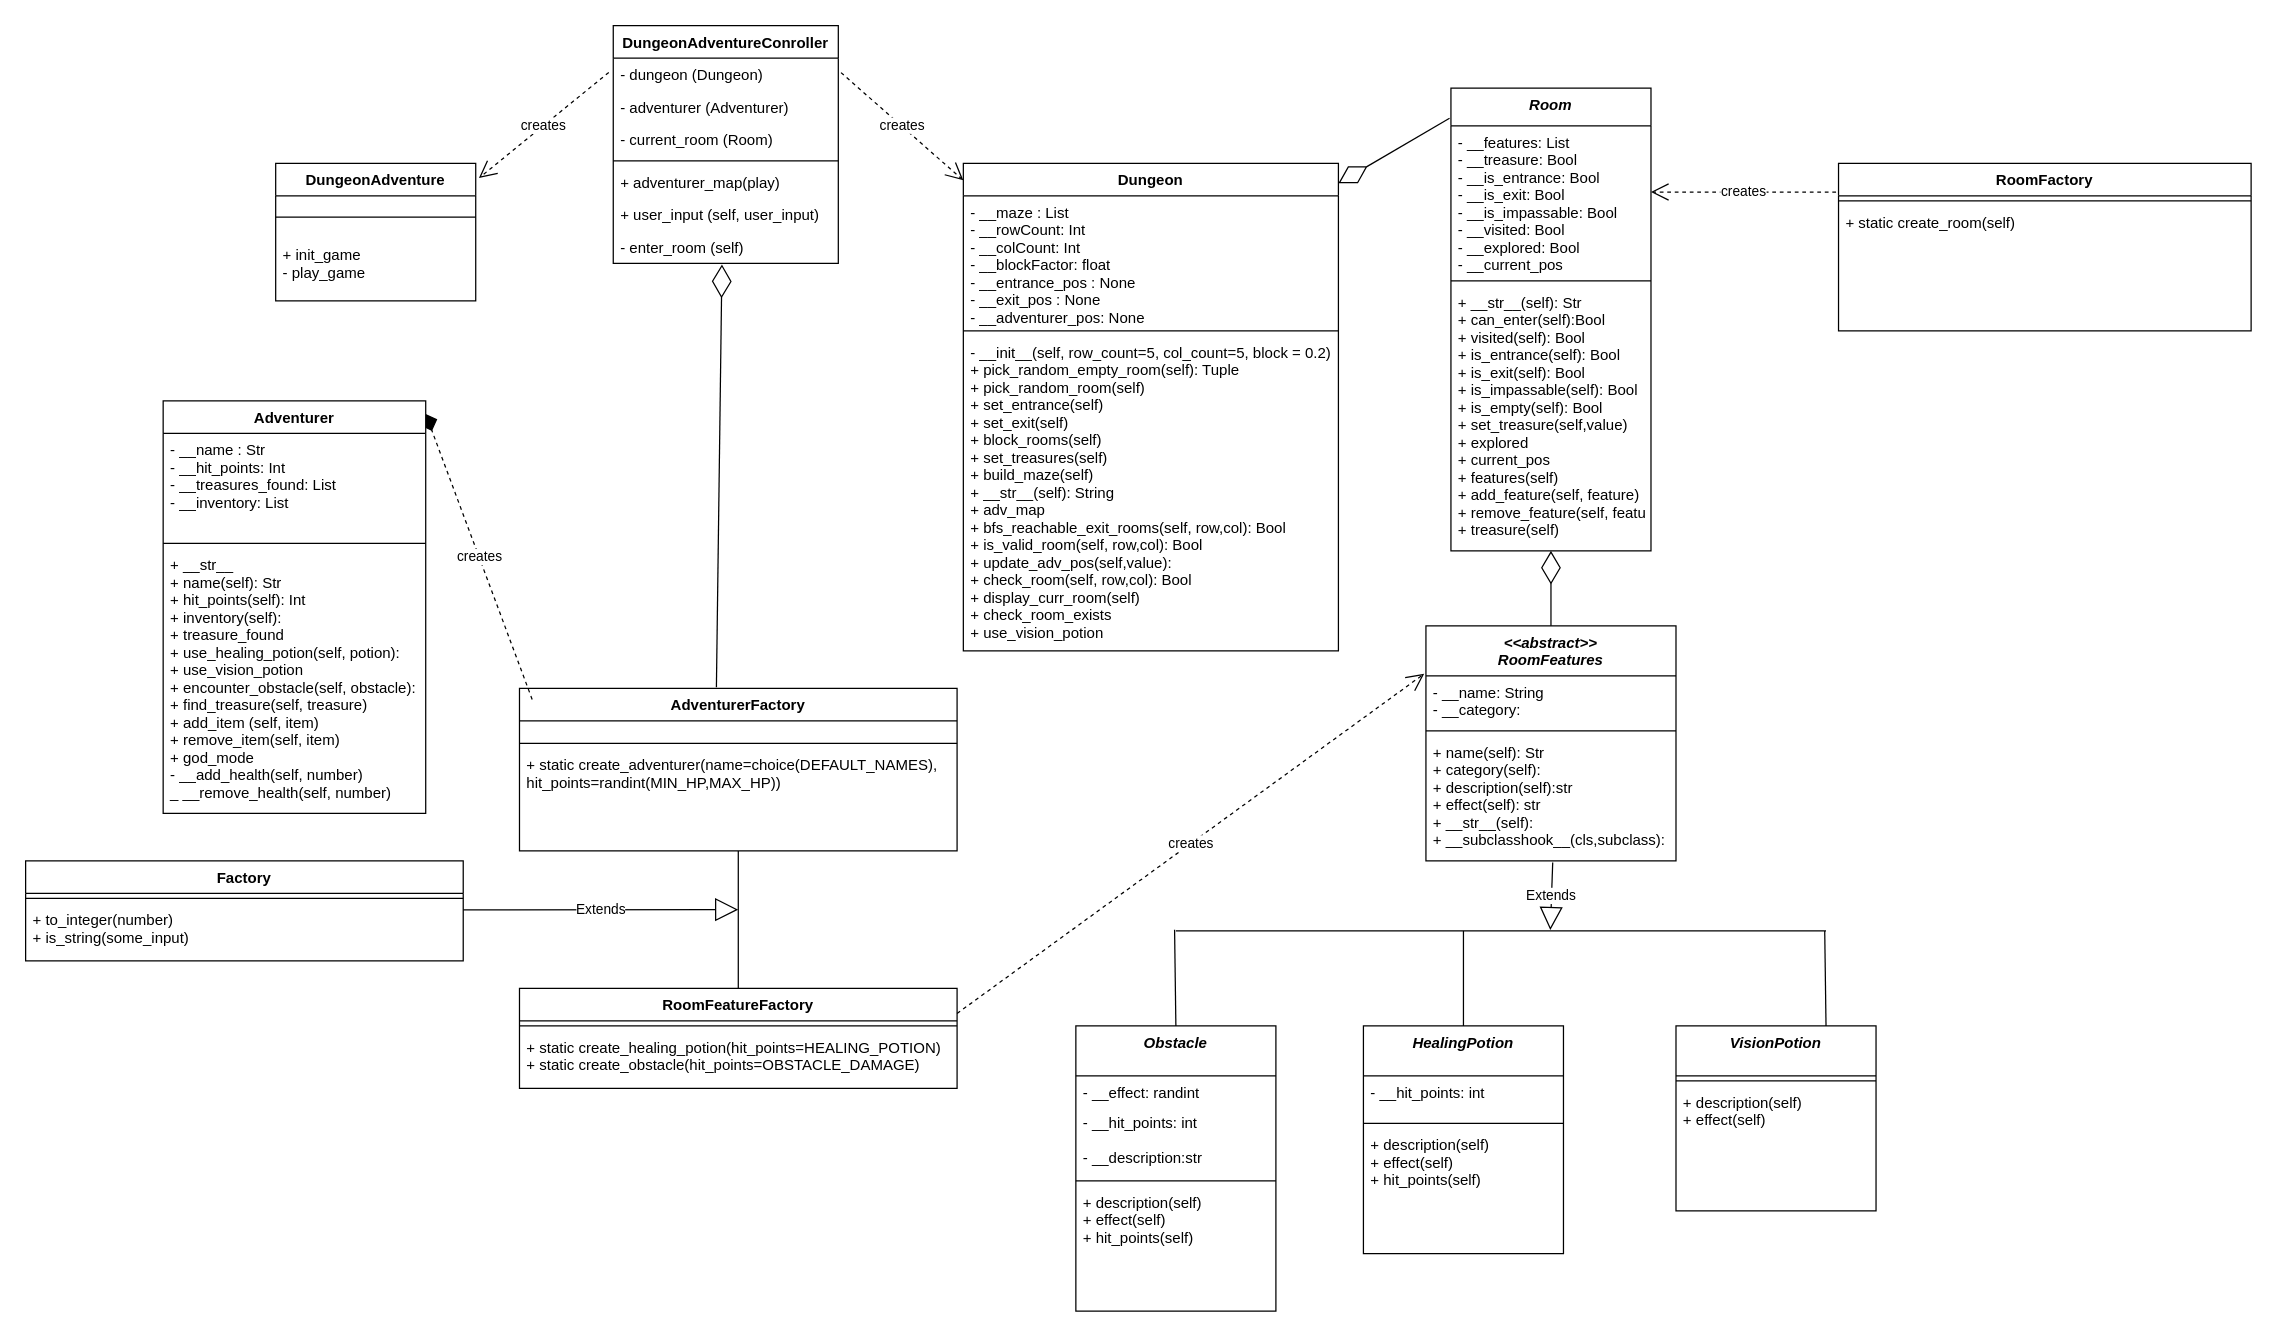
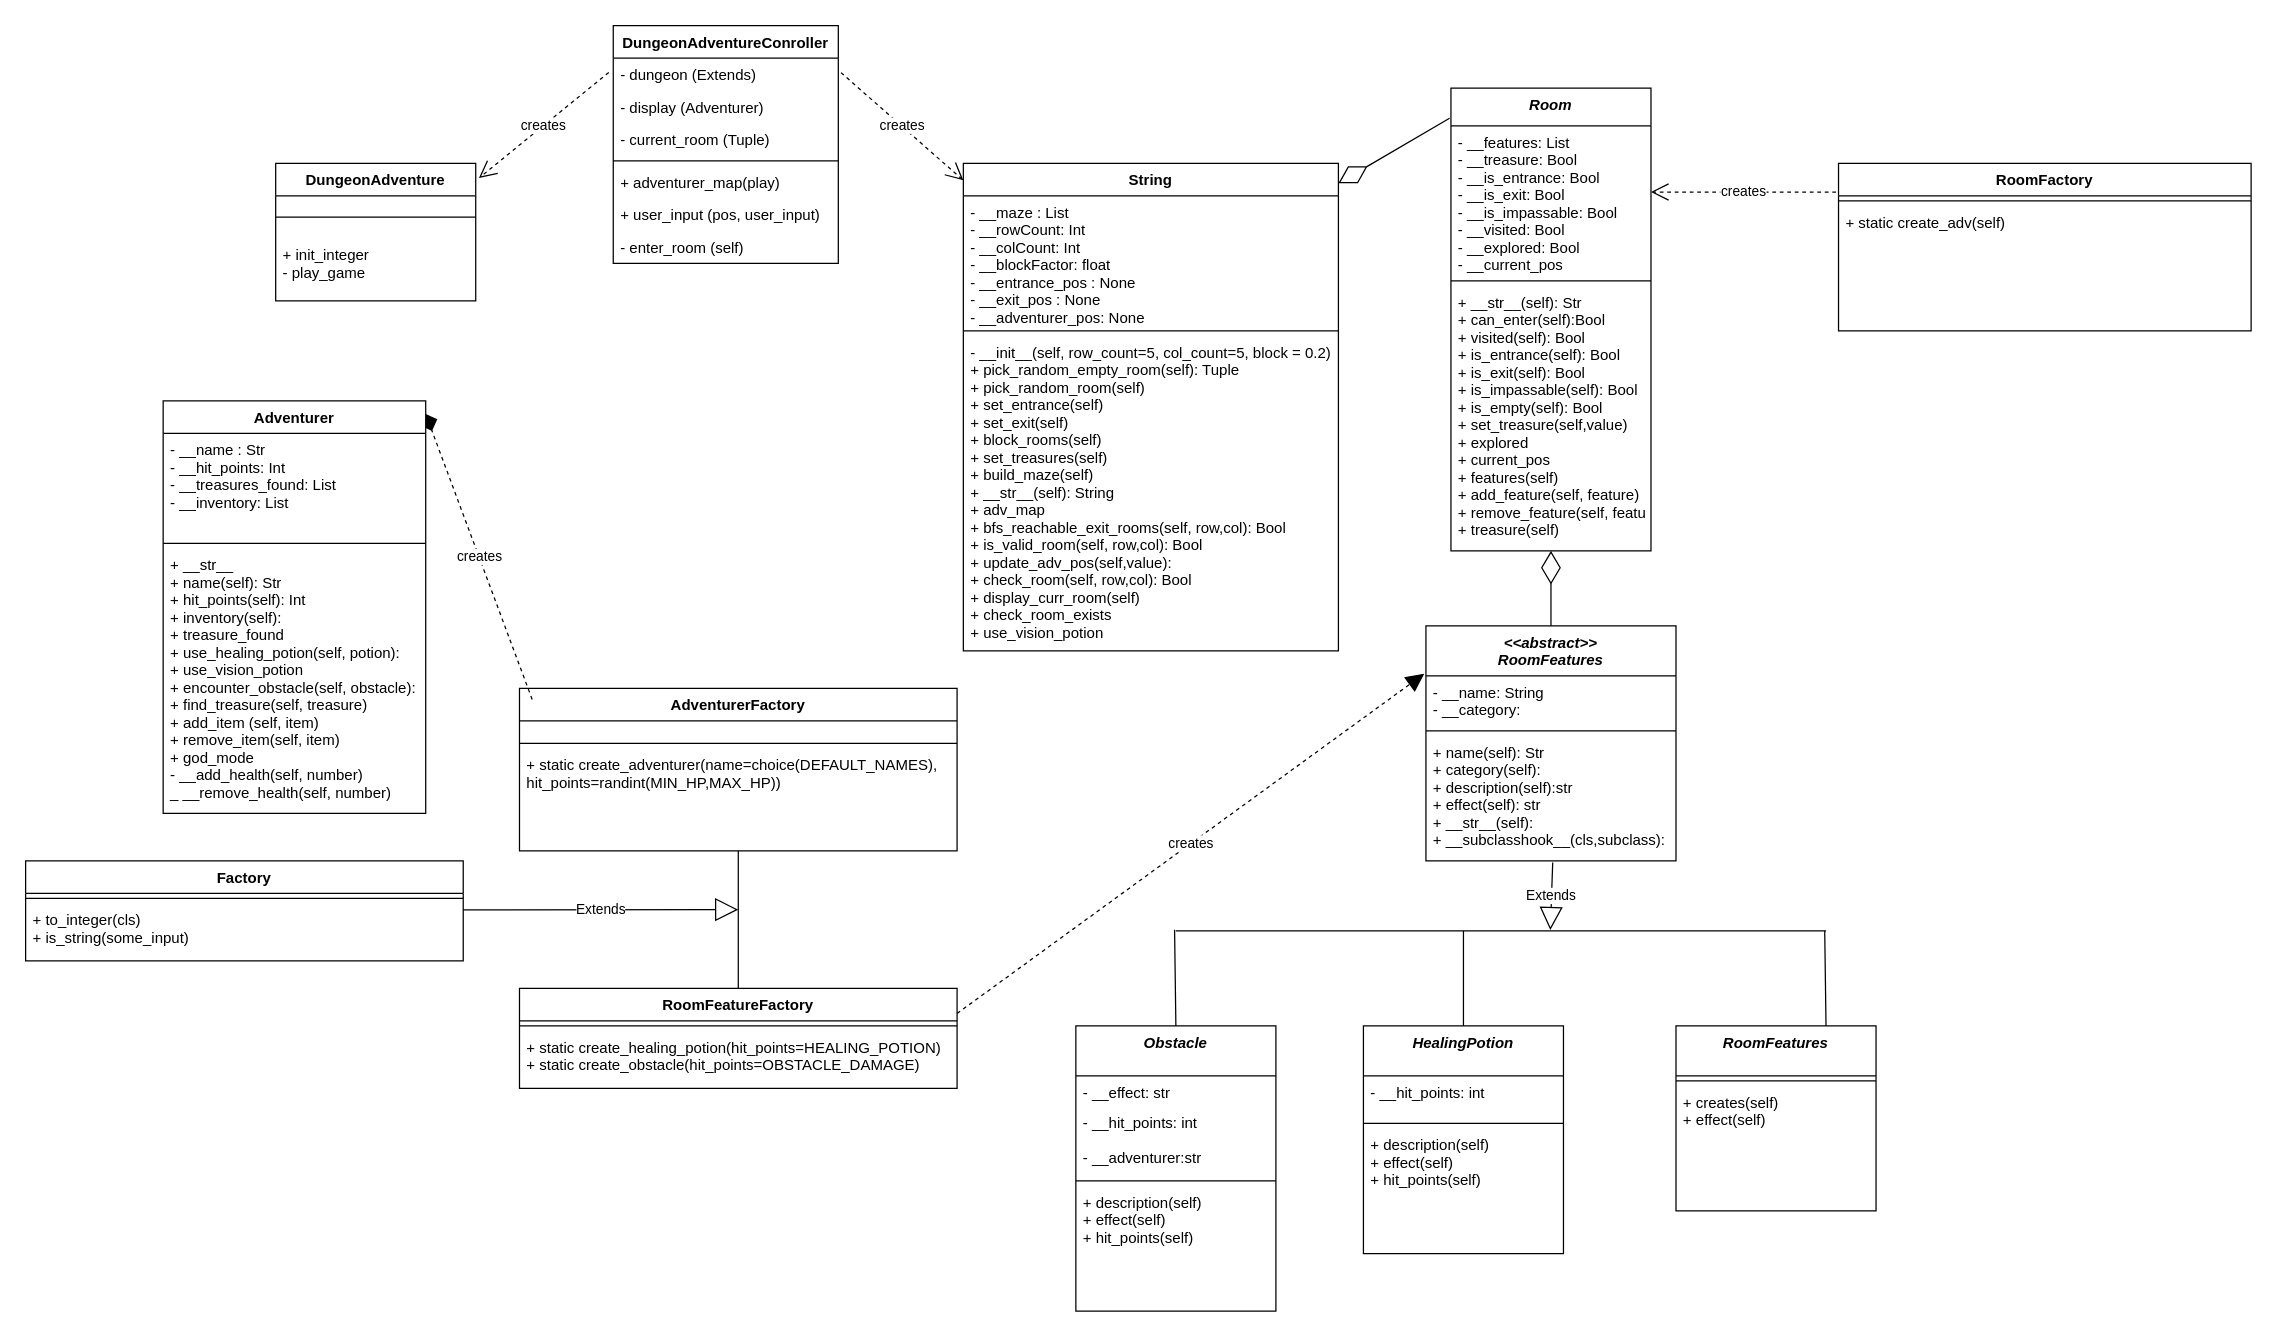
node "- dungeon (Dungeon)": label "- dungeon (Dungeon)" -> "- dungeon (Extends)"
node "- adventurer (Adventurer)": label "- adventurer (Adventurer)" -> "- display (Adventurer)"
node "- current_room (Room)": label "- current_room (Room)" -> "- current_room (Tuple)"
node "Dungeon": label "Dungeon" -> "String"
node "+ user_input (self, user_input)": label "+ user_input (self, user_input)" -> "+ user_input (pos, user_input)"
node "+ static create_room(self)": label "+ static create_room(self)" -> "+ static create_adv(self)"
node "+ init_game - play_game": label "+ init_game - play_game" -> "+ init_integer - play_game"
edge "AdventurerFactory" -> "- enter_room (self)": removed
edge "RoomFeatureFactory" -> "- __name: String - __category:": arrowhead open -> block
node "+ to_integer(number) + is_string(some_input)": label "+ to_integer(number) + is_string(some_input)" -> "+ to_integer(cls) + is_string(some_input)"
node "VisionPotion": label "VisionPotion" -> "RoomFeatures"
node "- __effect: randint": label "- __effect: randint" -> "- __effect: str"
node "+ description(self) + effect(self)": label "+ description(self) + effect(self)" -> "+ creates(self) + effect(self)"
node "- __description:str": label "- __description:str" -> "- __adventurer:str"
